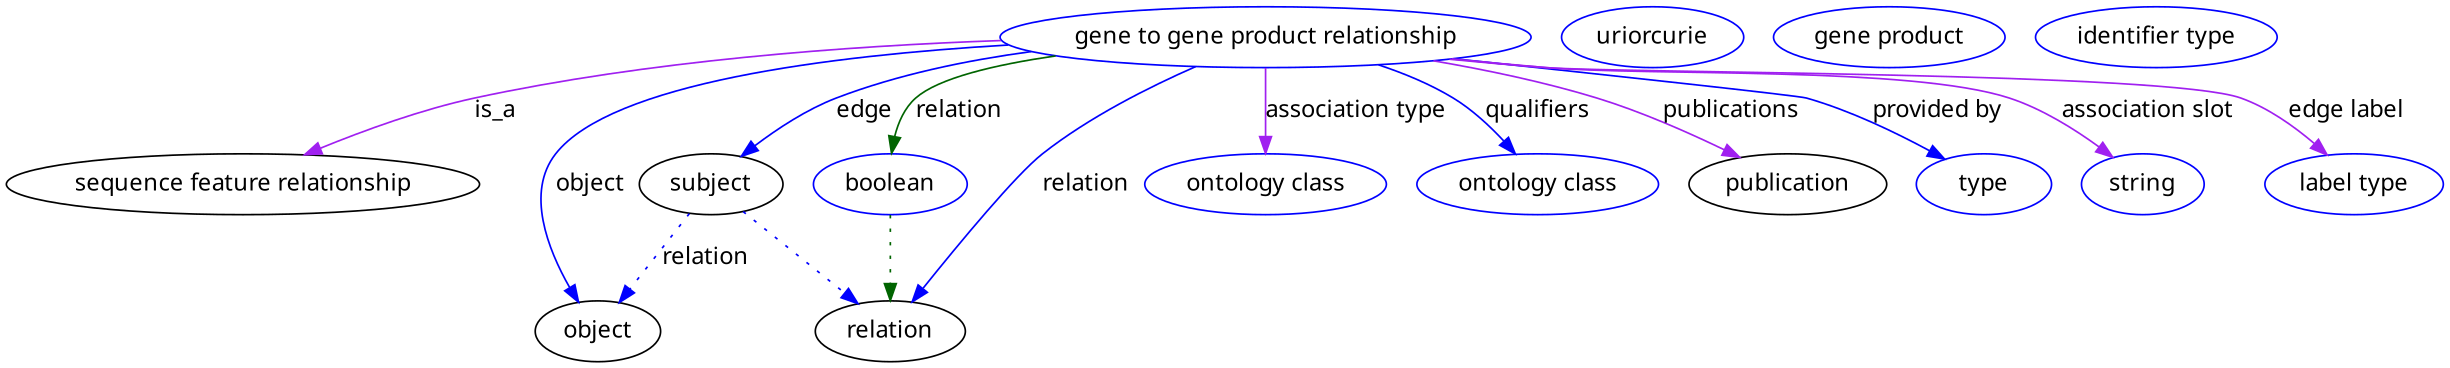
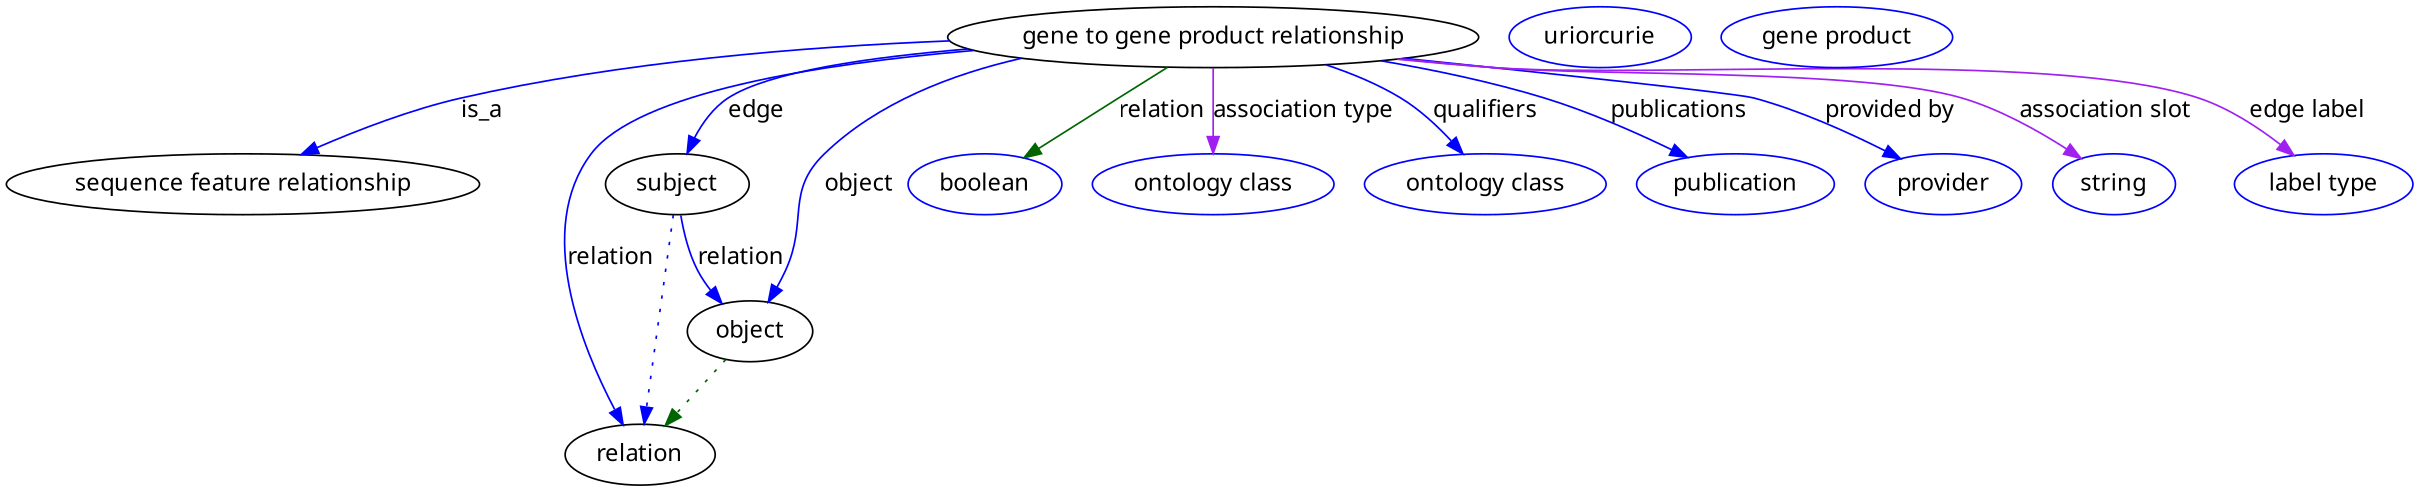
node "gene to gene product relationship": color blue -> black
node "identifier type": removed
edge "gene to gene product relationship" -> "sequence feature relationship": color purple -> blue
edge "gene to gene product relationship" -> "publication": color purple -> blue
node "publication": color black -> blue
node "type": label "type" -> "provider"
edge "boolean" -> "relation": now "object" -> "relation"
edge "subject" -> "object": style dotted -> solid
